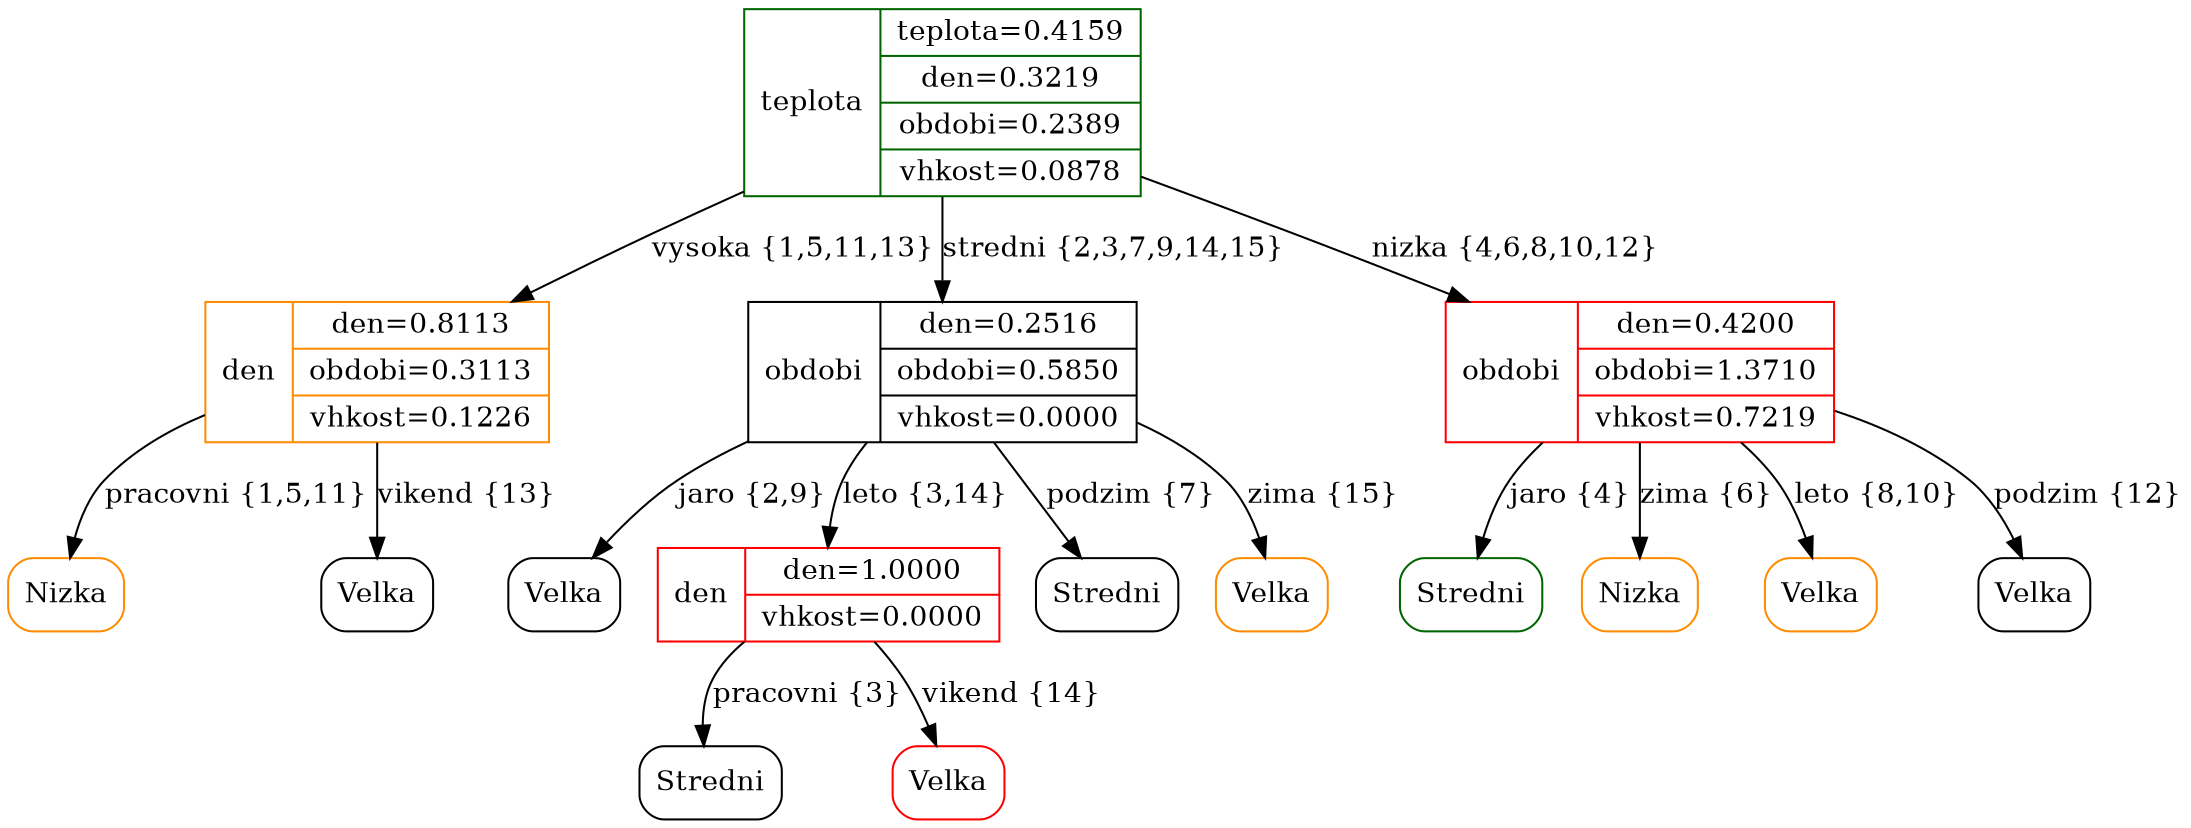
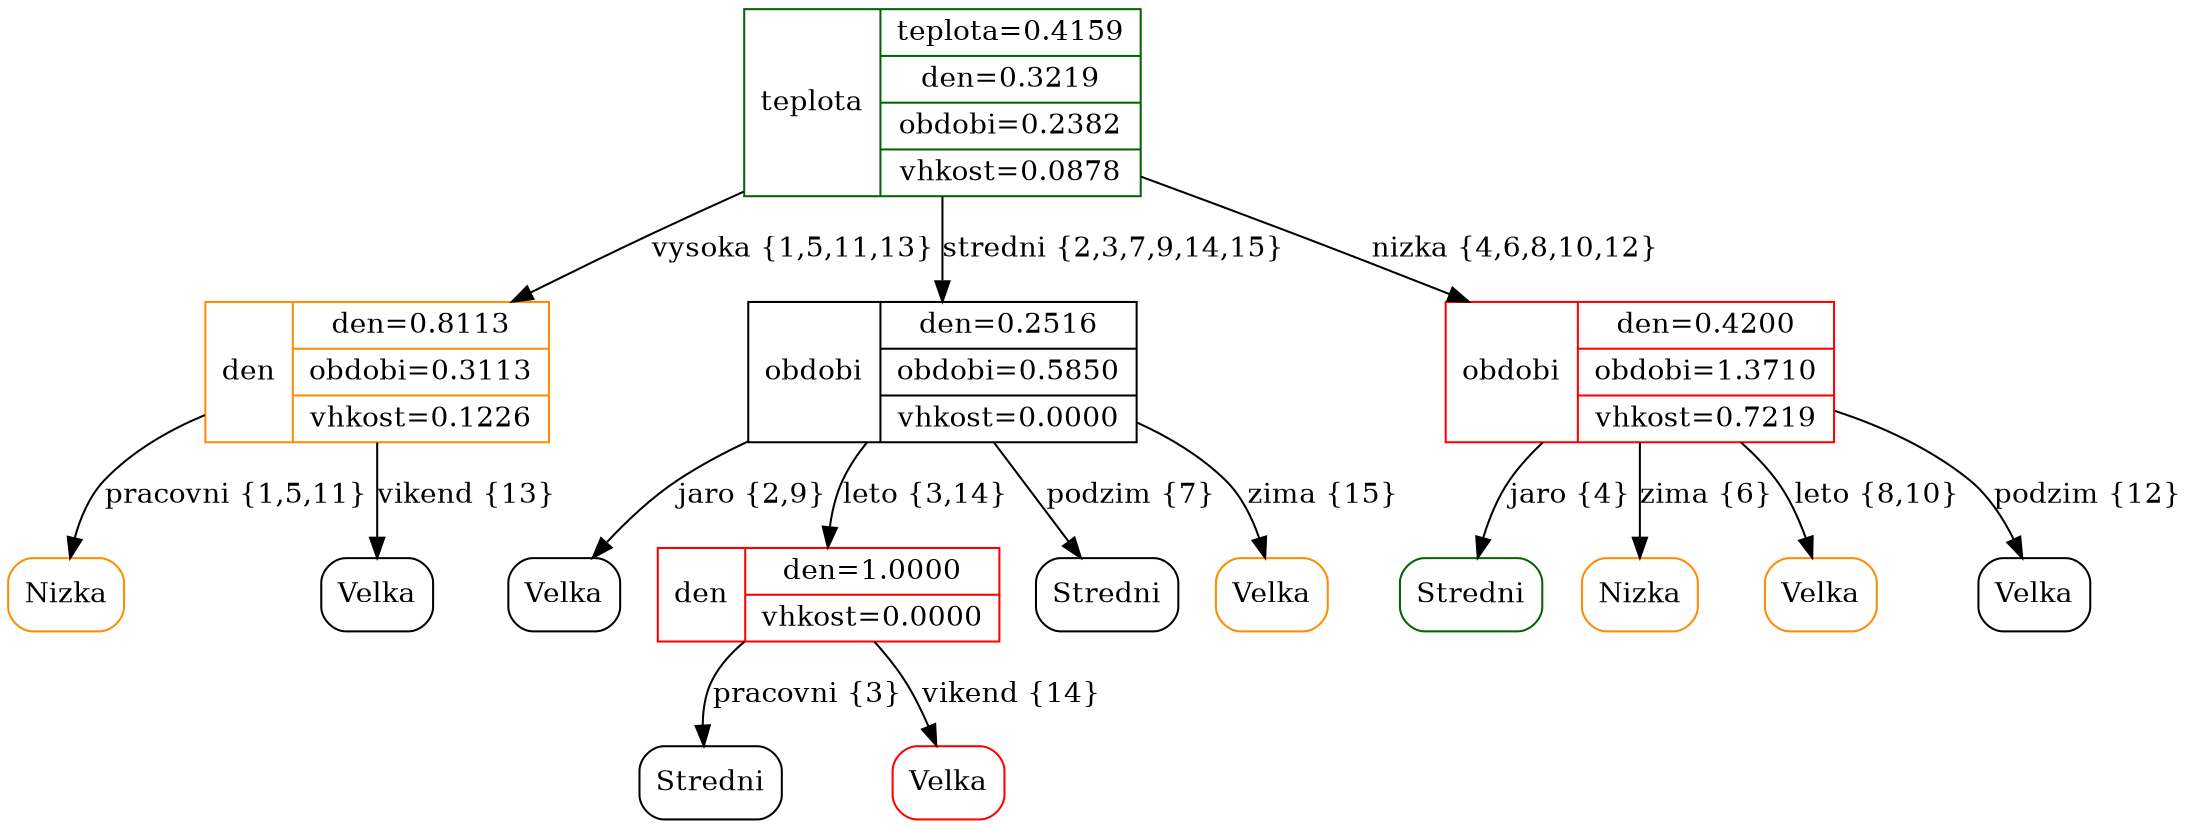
node "teplota": text "obdobi=0.2389" -> "obdobi=0.2382"
